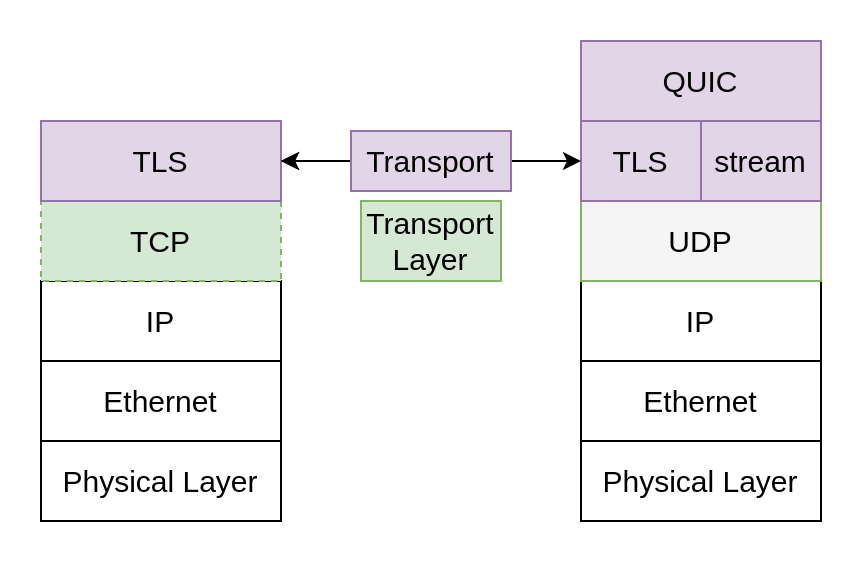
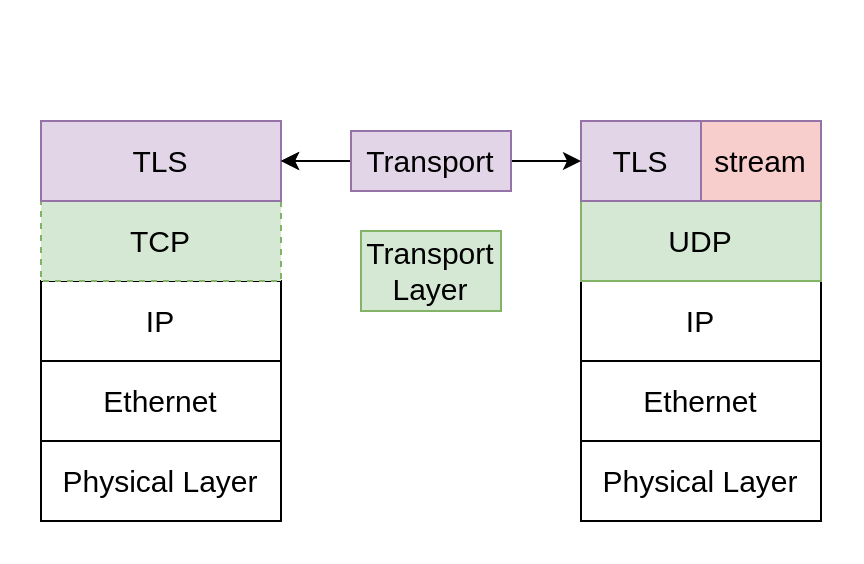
node "QUIC": removed
node "stream": fillcolor #e1d5e7 -> #f8cecc
node "Transport Layer": moved (431, 241) -> (431, 271)
node "UDP": fillcolor #f5f5f5 -> #d5e8d4
